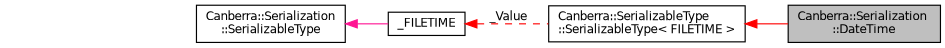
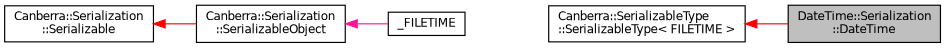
node "Canberra::Serialization ::Serializable": added
node "Canberra::Serialization ::SerializableType": label "Canberra::Serialization ::SerializableType" -> "Canberra::Serialization ::SerializableObject"
edge "Canberra::SerializableType ::SerializableType< FILETIME >" -> "_FILETIME": removed, label "_Value"
node "Canberra::Serialization ::DateTime": label "Canberra::Serialization ::DateTime" -> "DateTime::Serialization ::DateTime"
